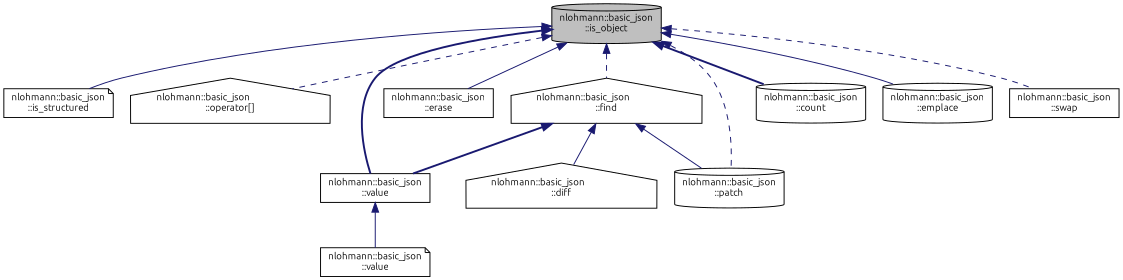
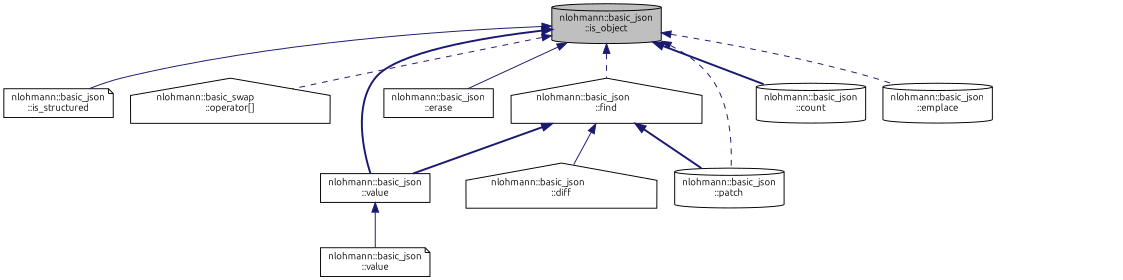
edge "nlohmann::basic_json ::emplace" -> "nlohmann::basic_json ::is_object": style solid -> dashed
node "nlohmann::basic_json ::operator[]": label "nlohmann::basic_json ::operator[]" -> "nlohmann::basic_swap ::operator[]"
node "nlohmann::basic_json ::swap": removed
edge "nlohmann::basic_json ::patch" -> "nlohmann::basic_json ::find": style solid -> bold
